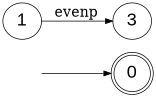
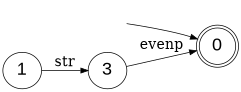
edge "1" -> "3": label "evenp" -> "str"
edge "3" -> "0": added, label "evenp"
